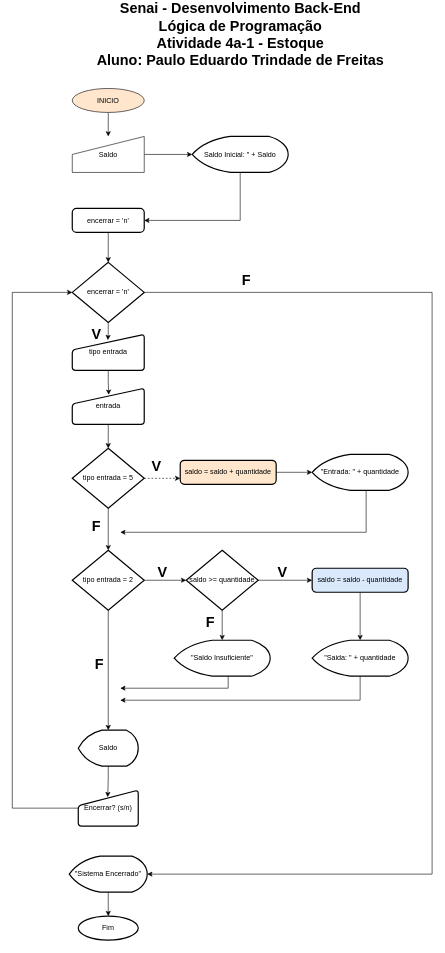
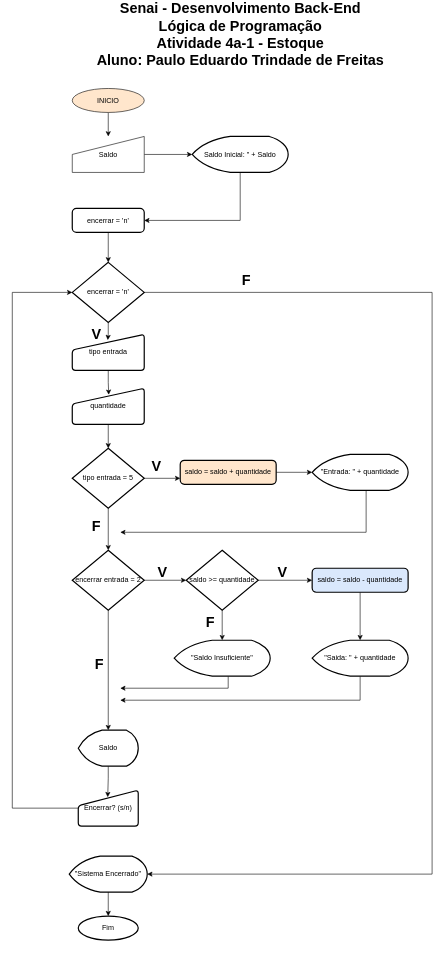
node "entrada": label "entrada" -> "quantidade"
edge "tipo entrada = 5" -> "saldo = saldo + quantidade": style dashed -> solid
node "tipo entrada = 2": label "tipo entrada = 2" -> "encerrar entrada = 2"
